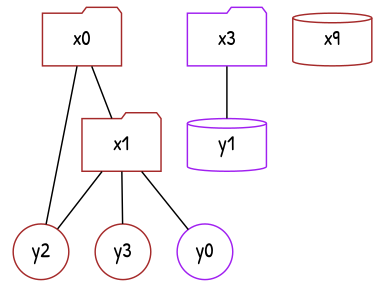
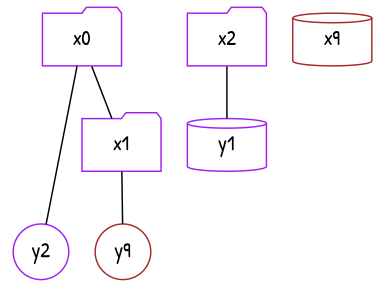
node "x0": color brown -> purple
node "x3": label "x3" -> "x2"
node "x1": color brown -> purple
edge "x1" -- "y2": removed
node "y2": color brown -> purple
node "y3": label "y3" -> "y9"
node "y0": removed
